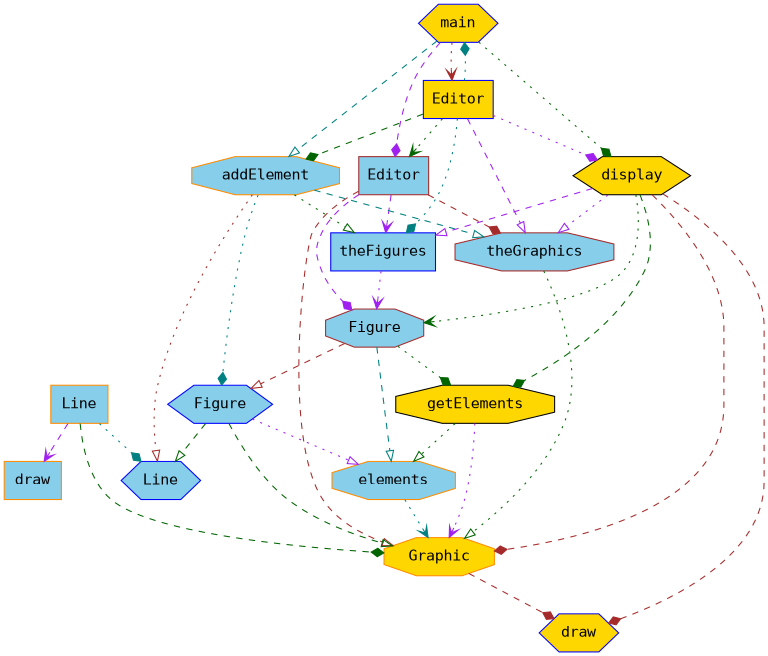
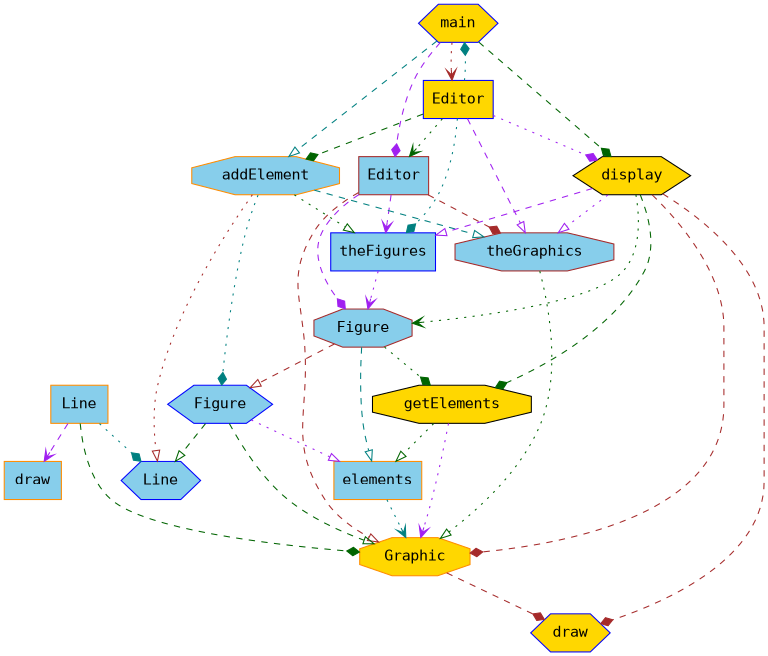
edge "main" -> "display": style dotted -> dashed
node "elements": shape octagon -> box
